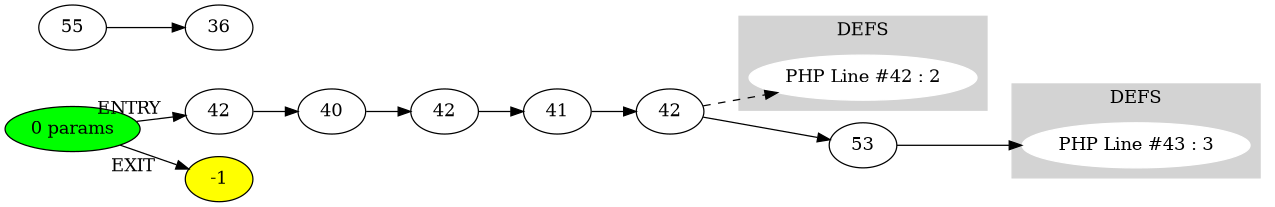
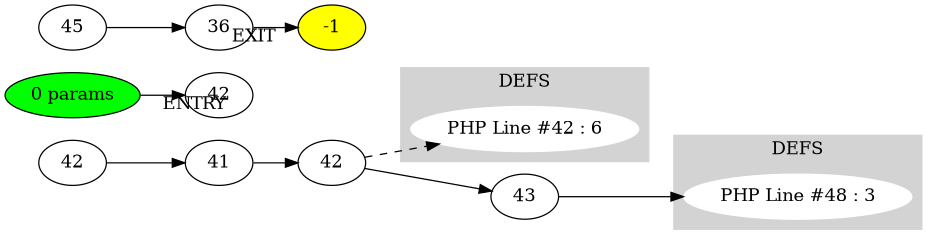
node "55": label "55" -> "45"
node "PHP Line #42 : 2": label "PHP Line #42 : 2" -> "PHP Line #42 : 6"
node "40": removed
node "53": label "53" -> "43"
node "PHP Line #43 : 3": label "PHP Line #43 : 3" -> "PHP Line #48 : 3"
edge "0 params" -> "-1": now "36" -> "-1"
